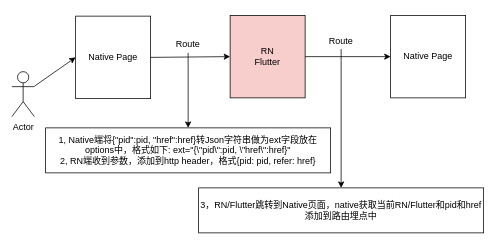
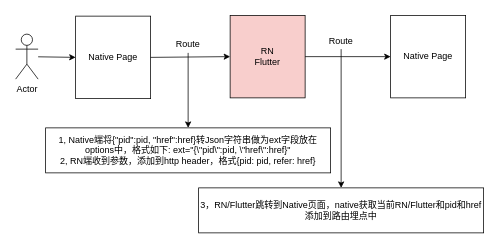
node "Actor": moved (23, 94) -> (27, 57)
